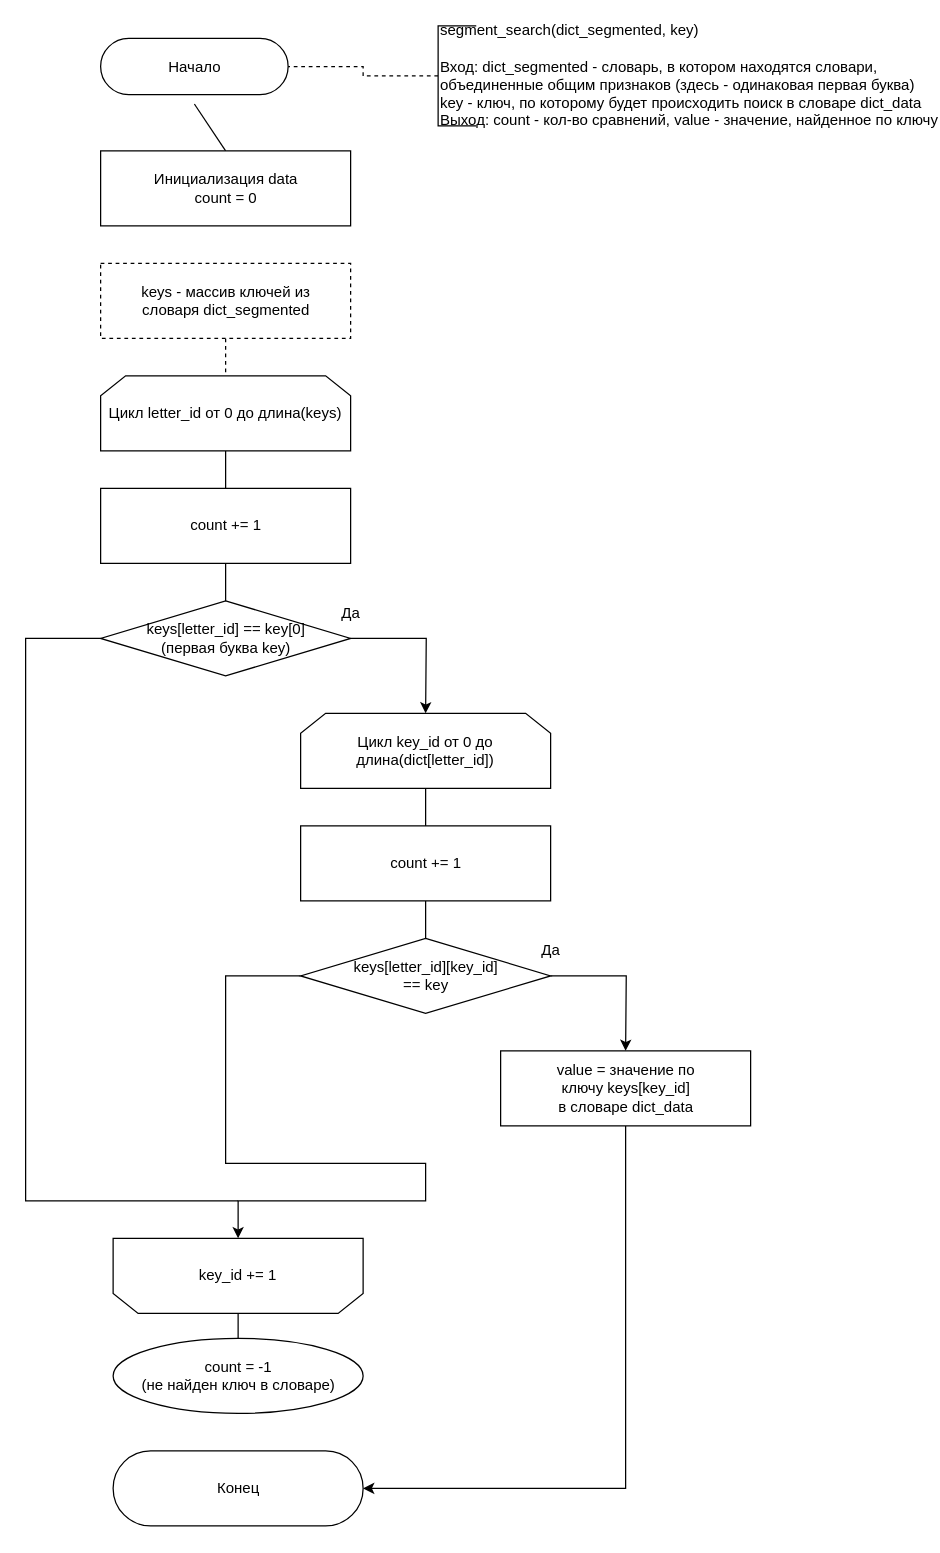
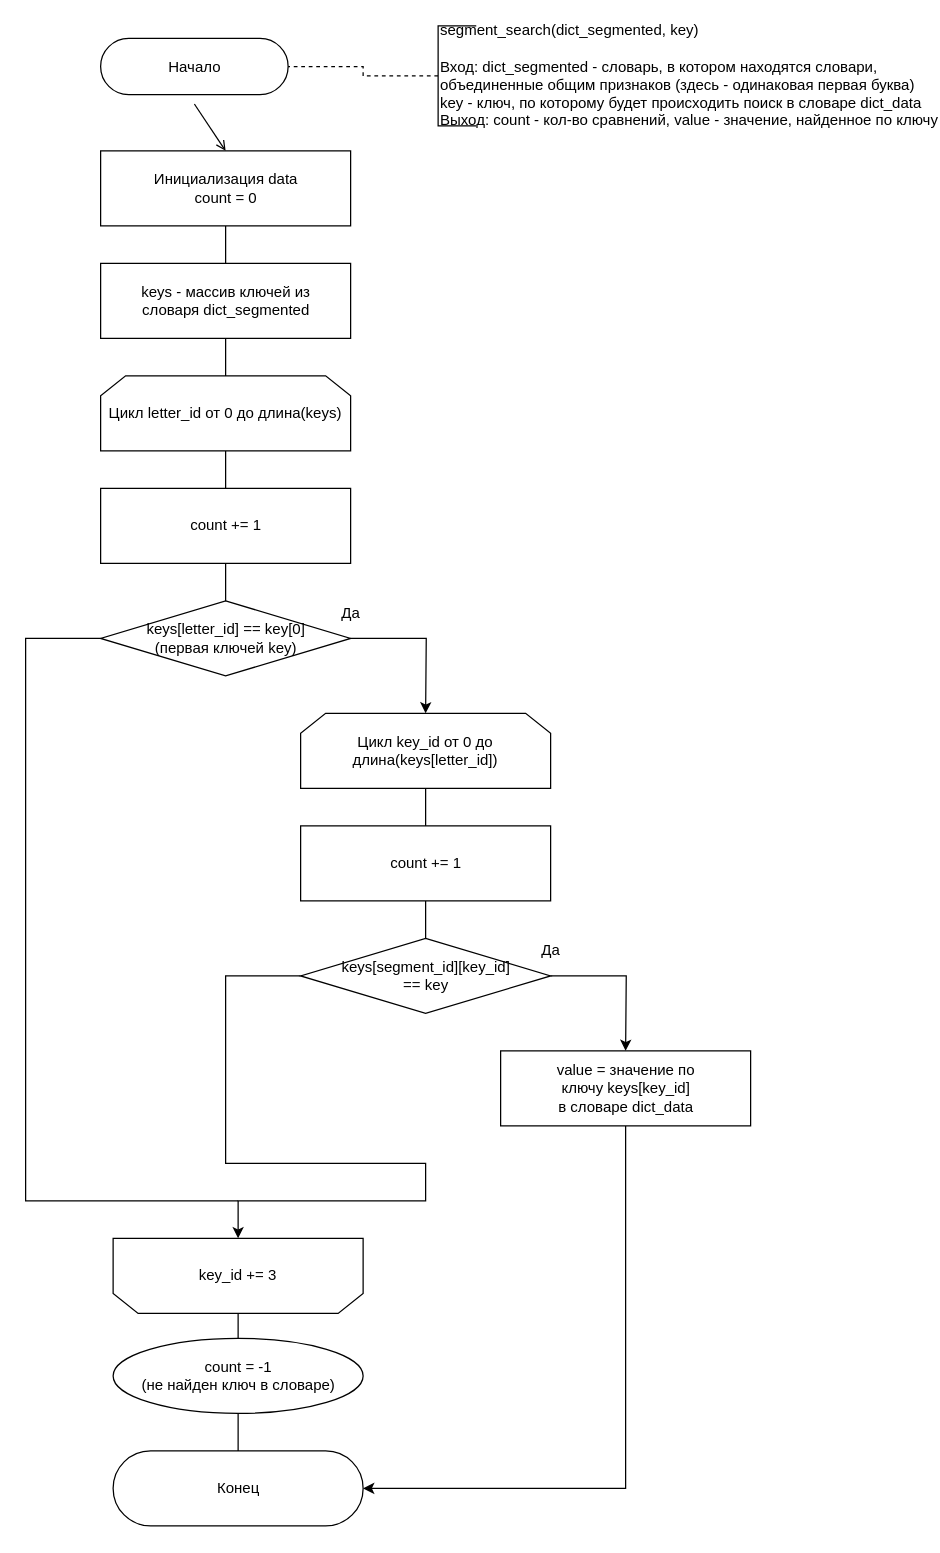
edge "Начало" -- "Инициализация data count = 0": arrowhead none -> open
edge "Инициализация data count = 0" -- "keys - массив ключей из словаря dict_segmented": added
node "keys - массив ключей из словаря dict_segmented": style dashed -> solid
edge "keys - массив ключей из словаря dict_segmented" -- "Цикл letter_id от 0 до длина(keys)": style dashed -> solid
node "keys[letter_id] == key[0] (первая буква key)": label "keys[letter_id] == key[0] (первая буква key)" -> "keys[letter_id] == key[0] (первая ключей key)"
node "Цикл key_id от 0 до длина(dict[letter_id])": label "Цикл key_id от 0 до длина(dict[letter_id])" -> "Цикл key_id от 0 до длина(keys[letter_id])"
node "keys[letter_id][key_id] == key": label "keys[letter_id][key_id] == key" -> "keys[segment_id][key_id] == key"
node "key_id += 1": label "key_id += 1" -> "key_id += 3"
edge "count = -1 (не найден ключ в словаре)" -- "Конец": added
